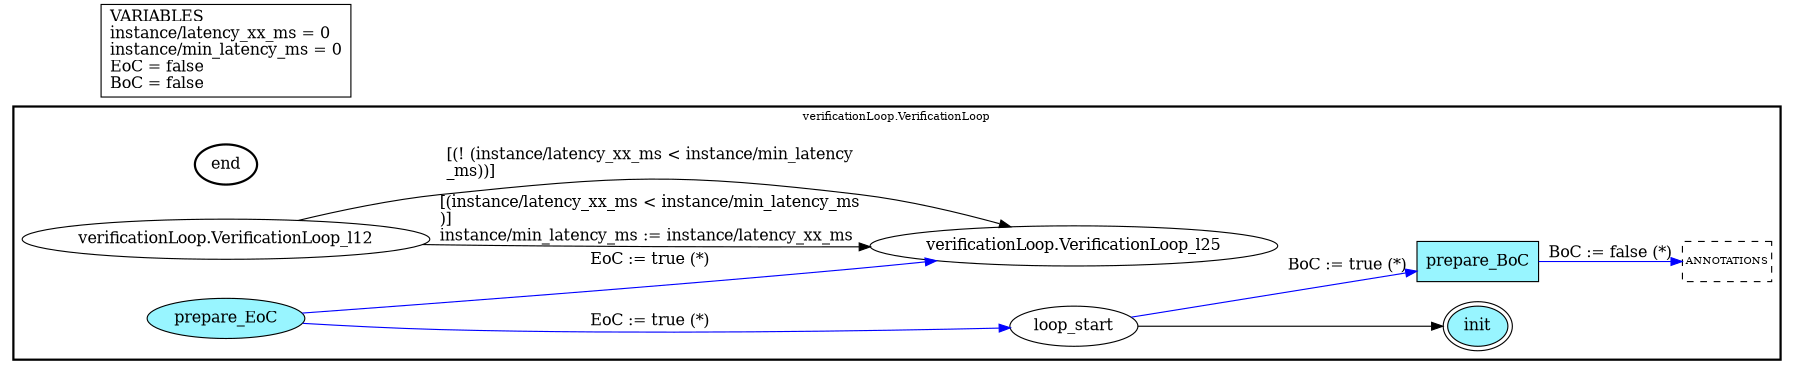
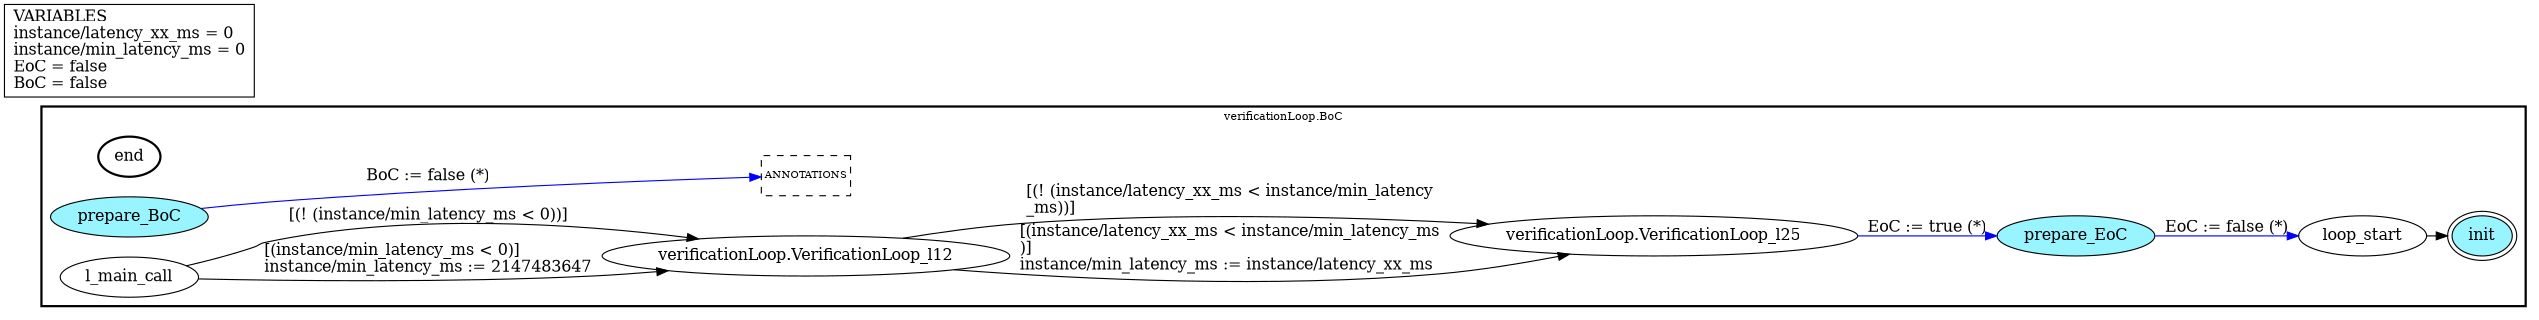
cluster "verificationLoop.VerificationLoop": label "verificationLoop.VerificationLoop" -> "verificationLoop.BoC"
node "prepare_BoC": shape box -> ellipse
node "l_main_call": added
edge "prepare_EoC" -> "verificationLoop.VerificationLoop_l25": reversed
edge "loop_start" -> "prepare_BoC": removed, label "BoC := true (*)"
edge "prepare_EoC" -> "loop_start": label "EoC := true (*)" -> "EoC := false (*)"
